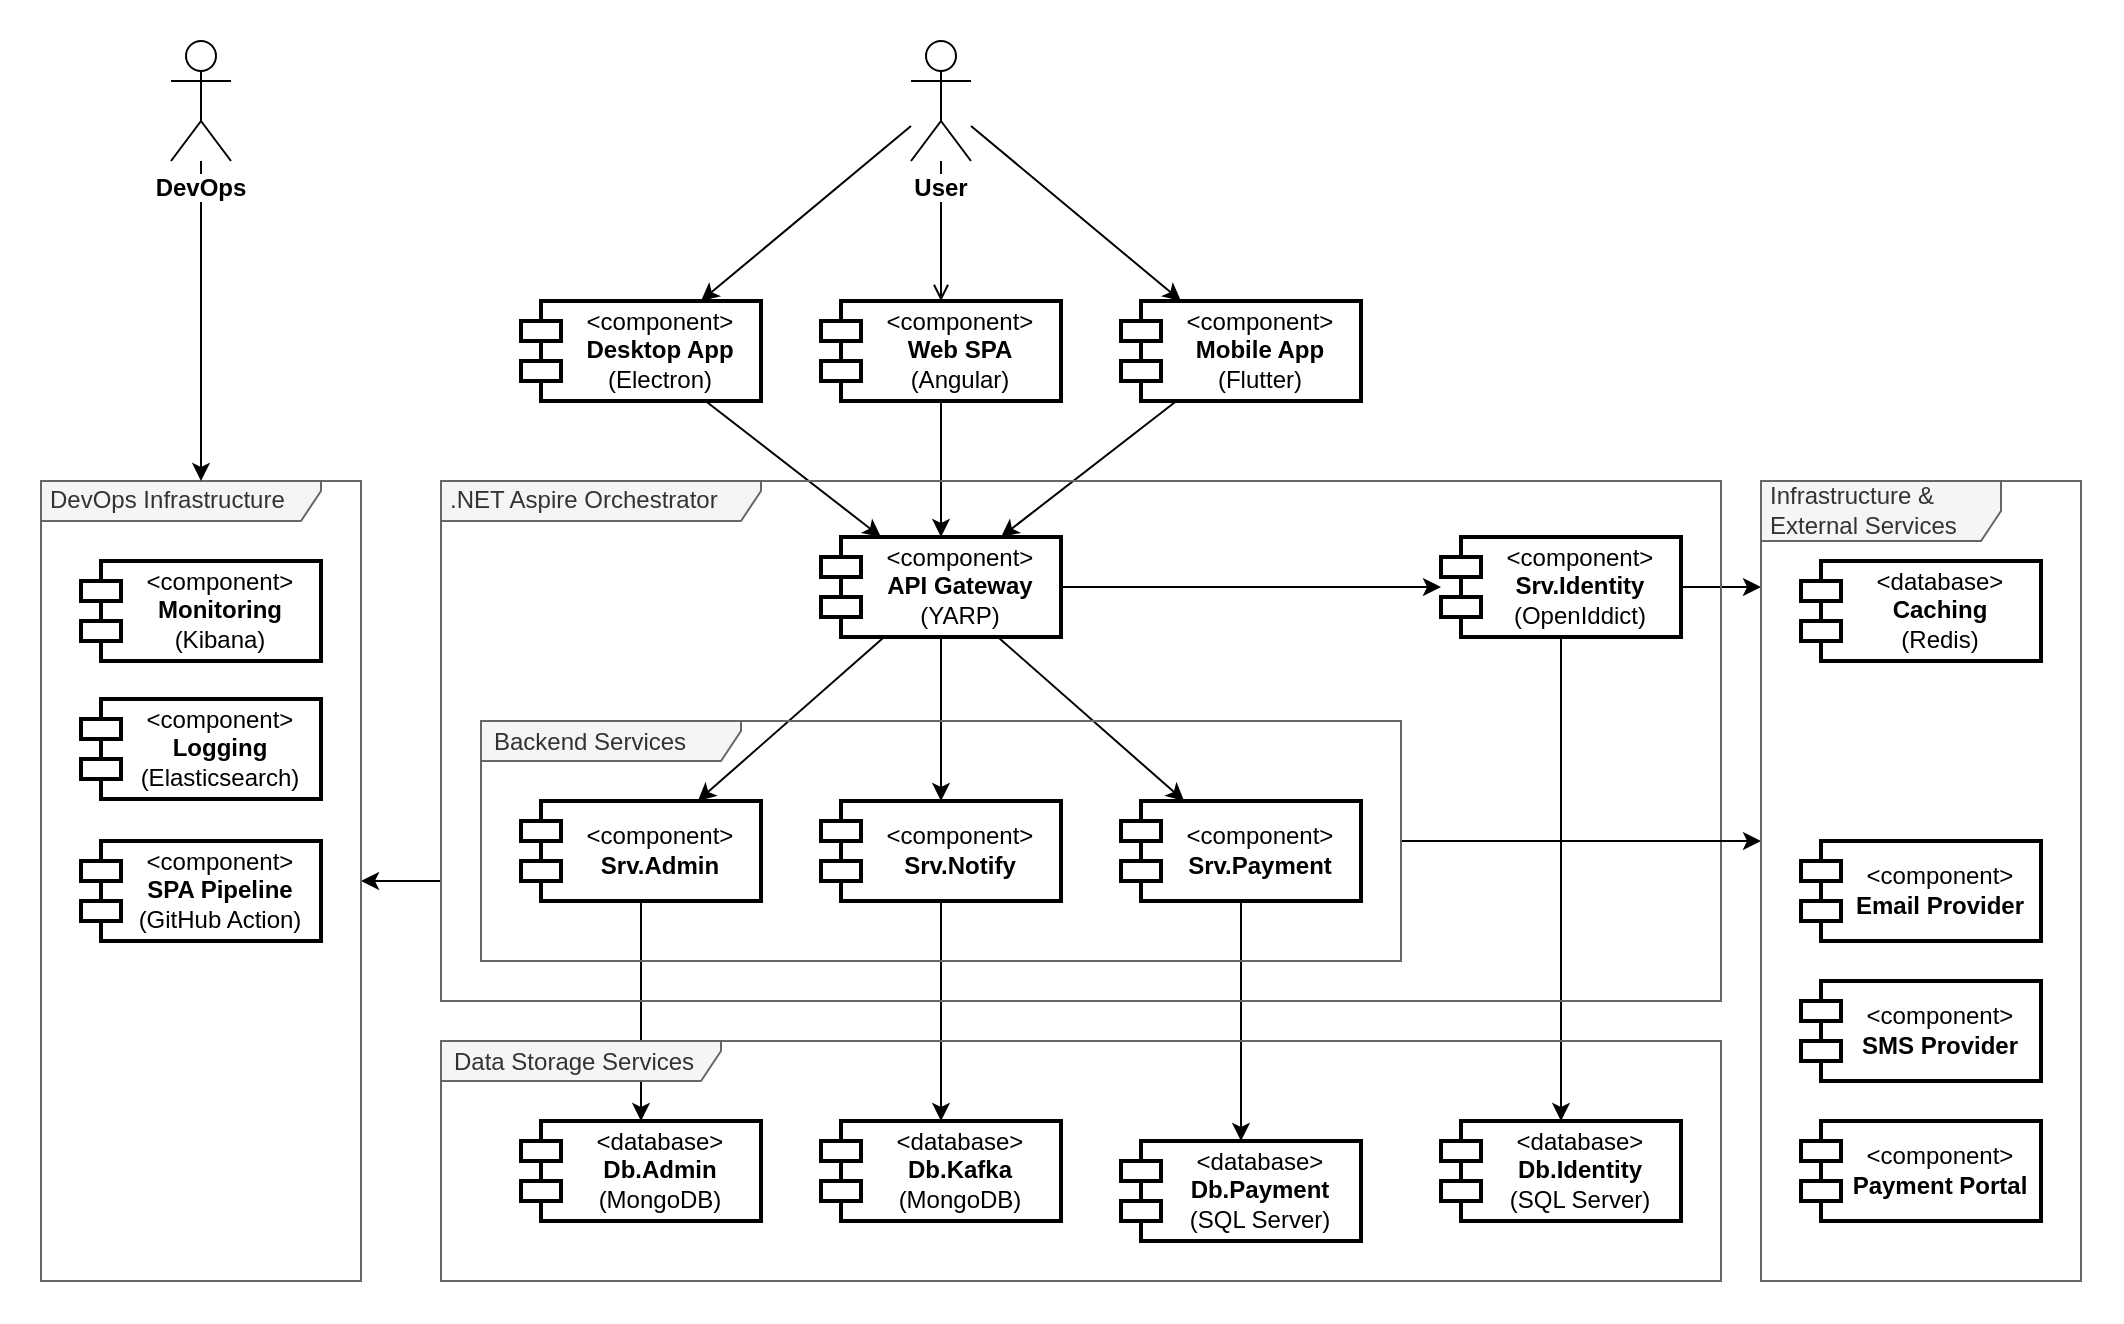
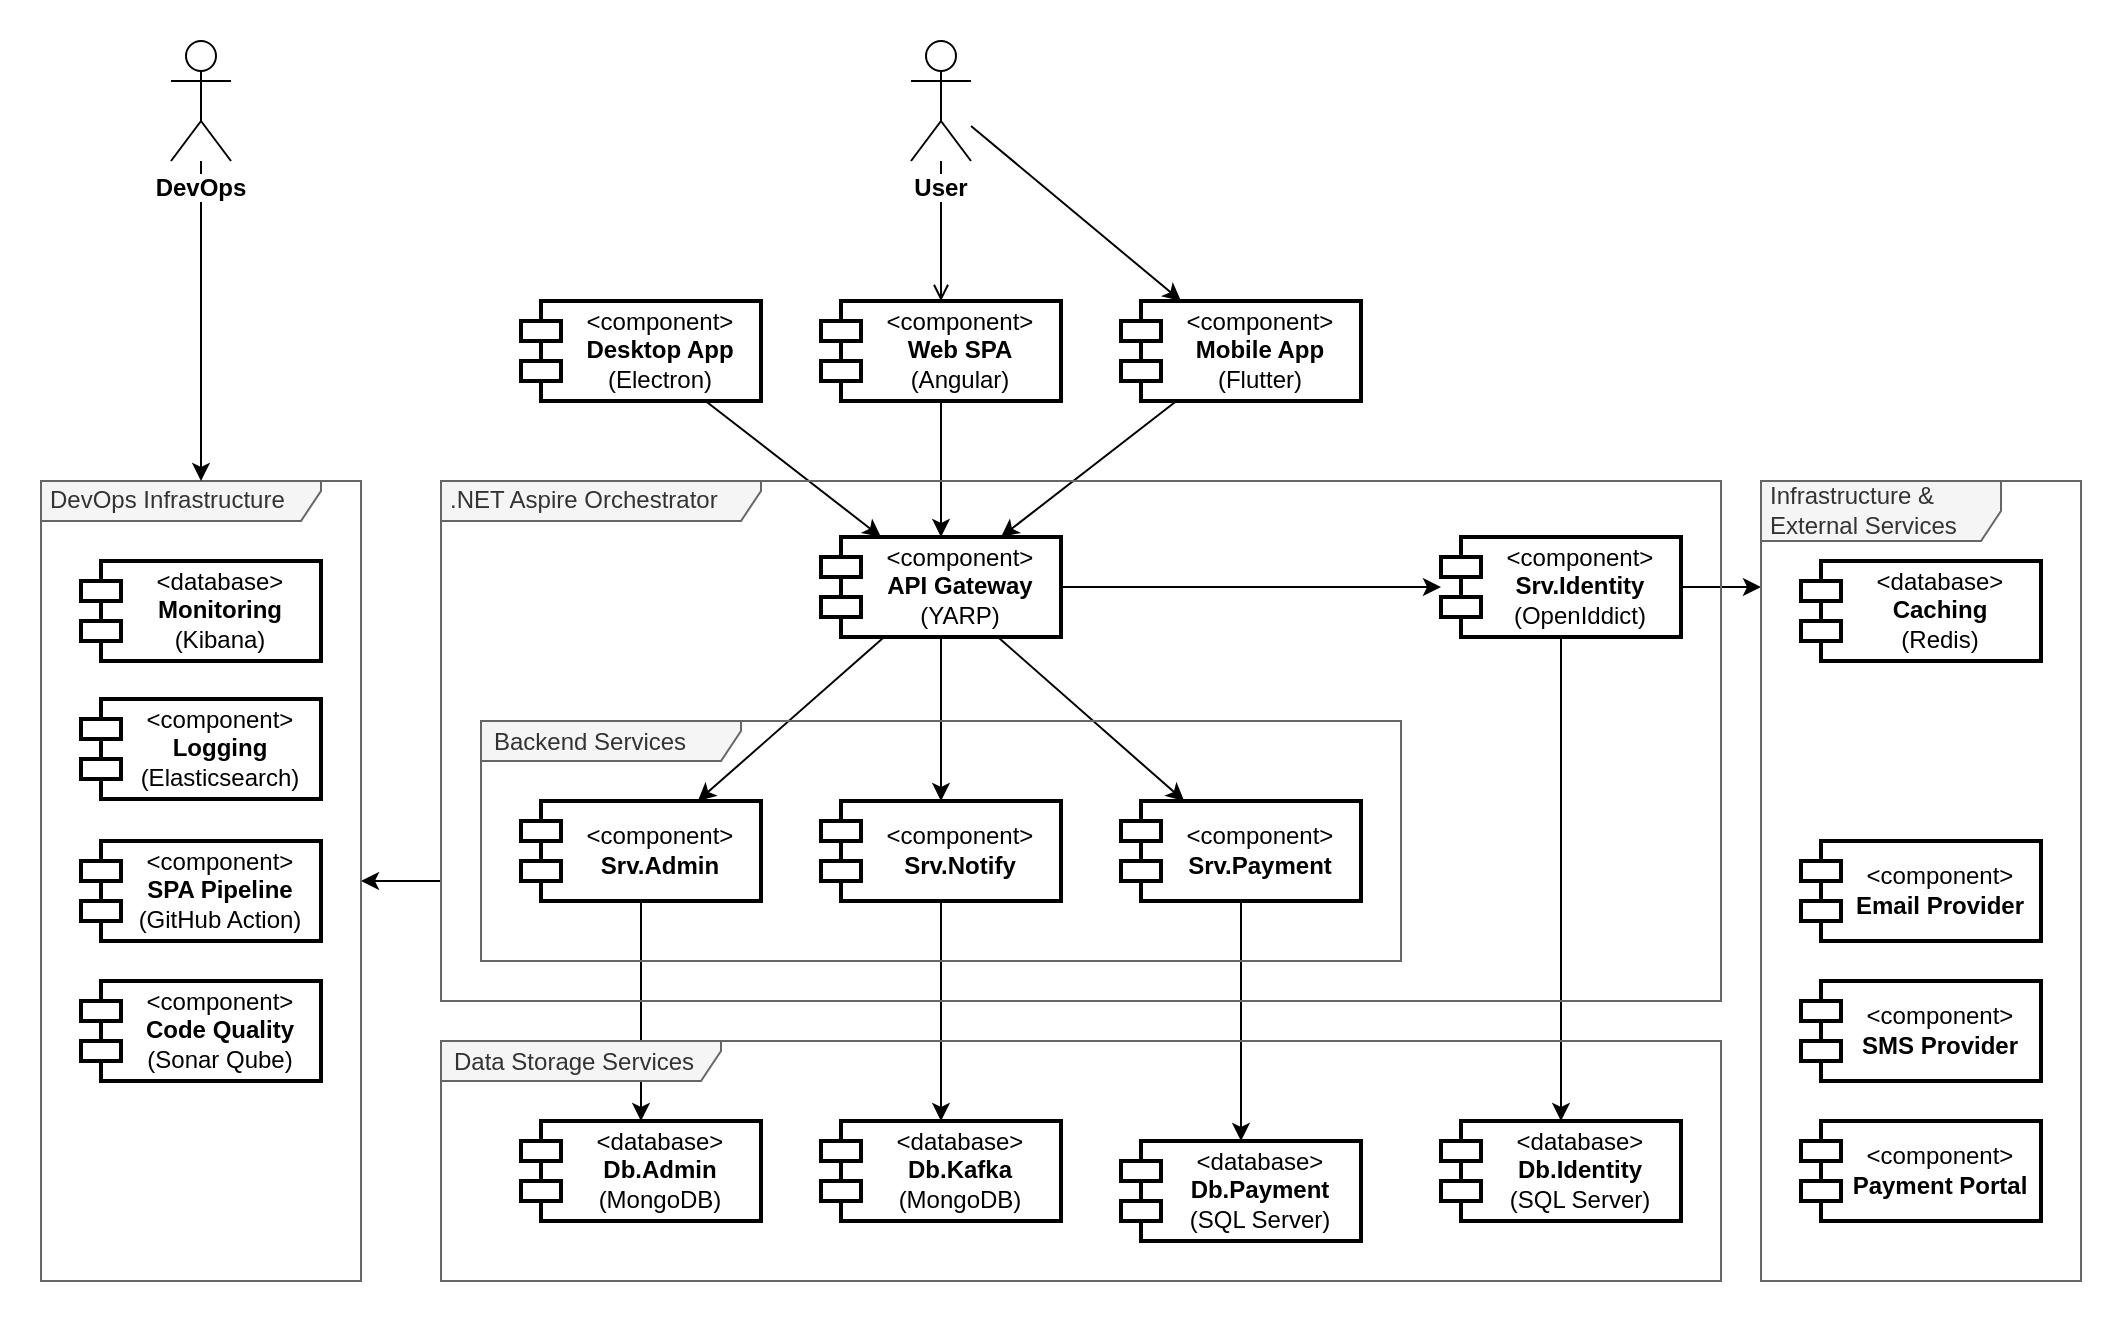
edge "User" -> "<component> Desktop App (Electron)": removed
node "<component> Monitoring (Kibana)": label "<component> Monitoring (Kibana)" -> "<database> Monitoring (Kibana)"
edge "Backend Services" -> "Infrastructure & External Services": removed
node "<component> Code Quality (Sonar Qube)": added
